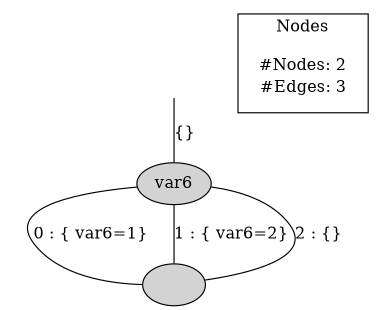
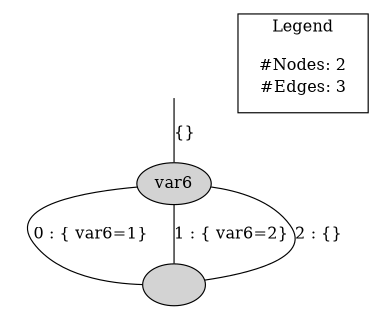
cluster "Nodes": label "Nodes" -> "Legend"
